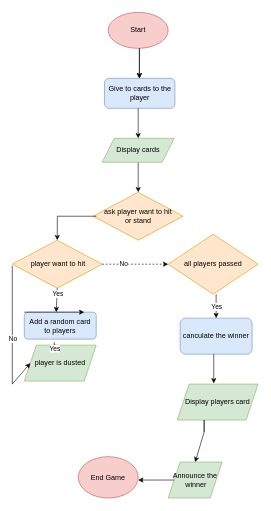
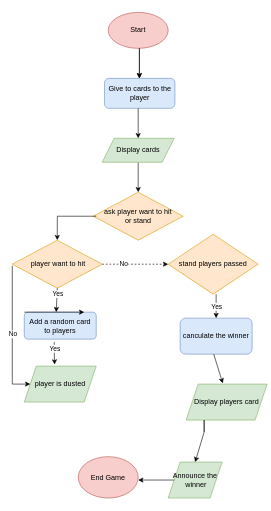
node "all players passed": label "all players passed" -> "stand players passed"
node "player is dusted": moved (60, 363) -> (60, 384)
node "Display players card": moved (218, 402) -> (227, 402)
